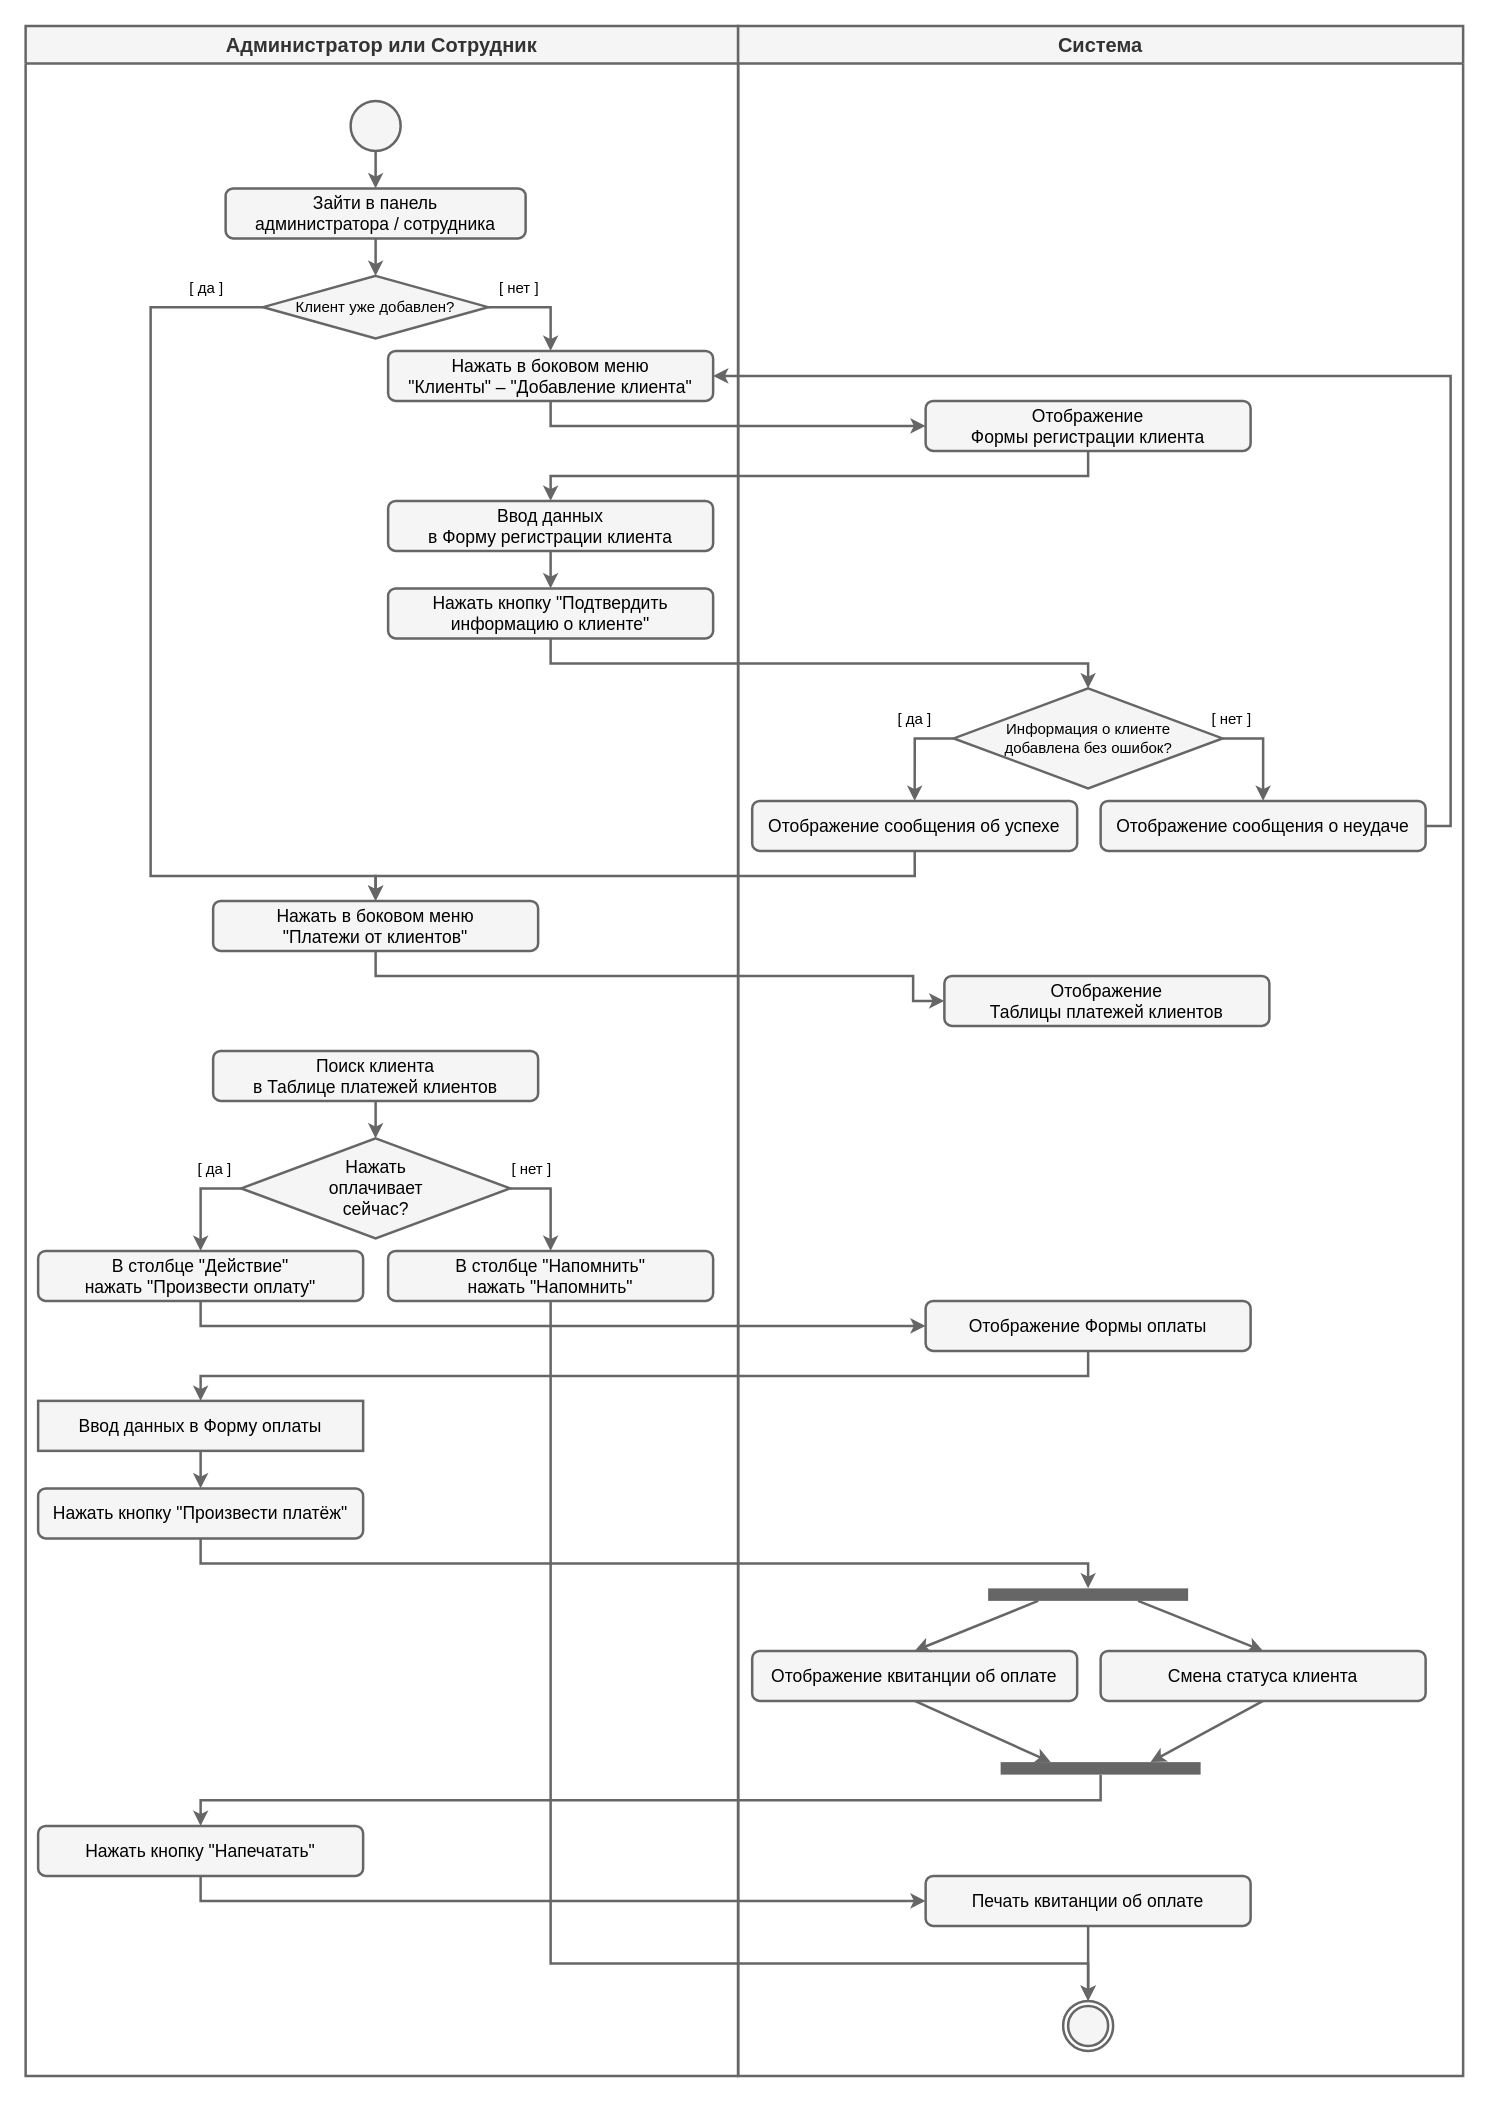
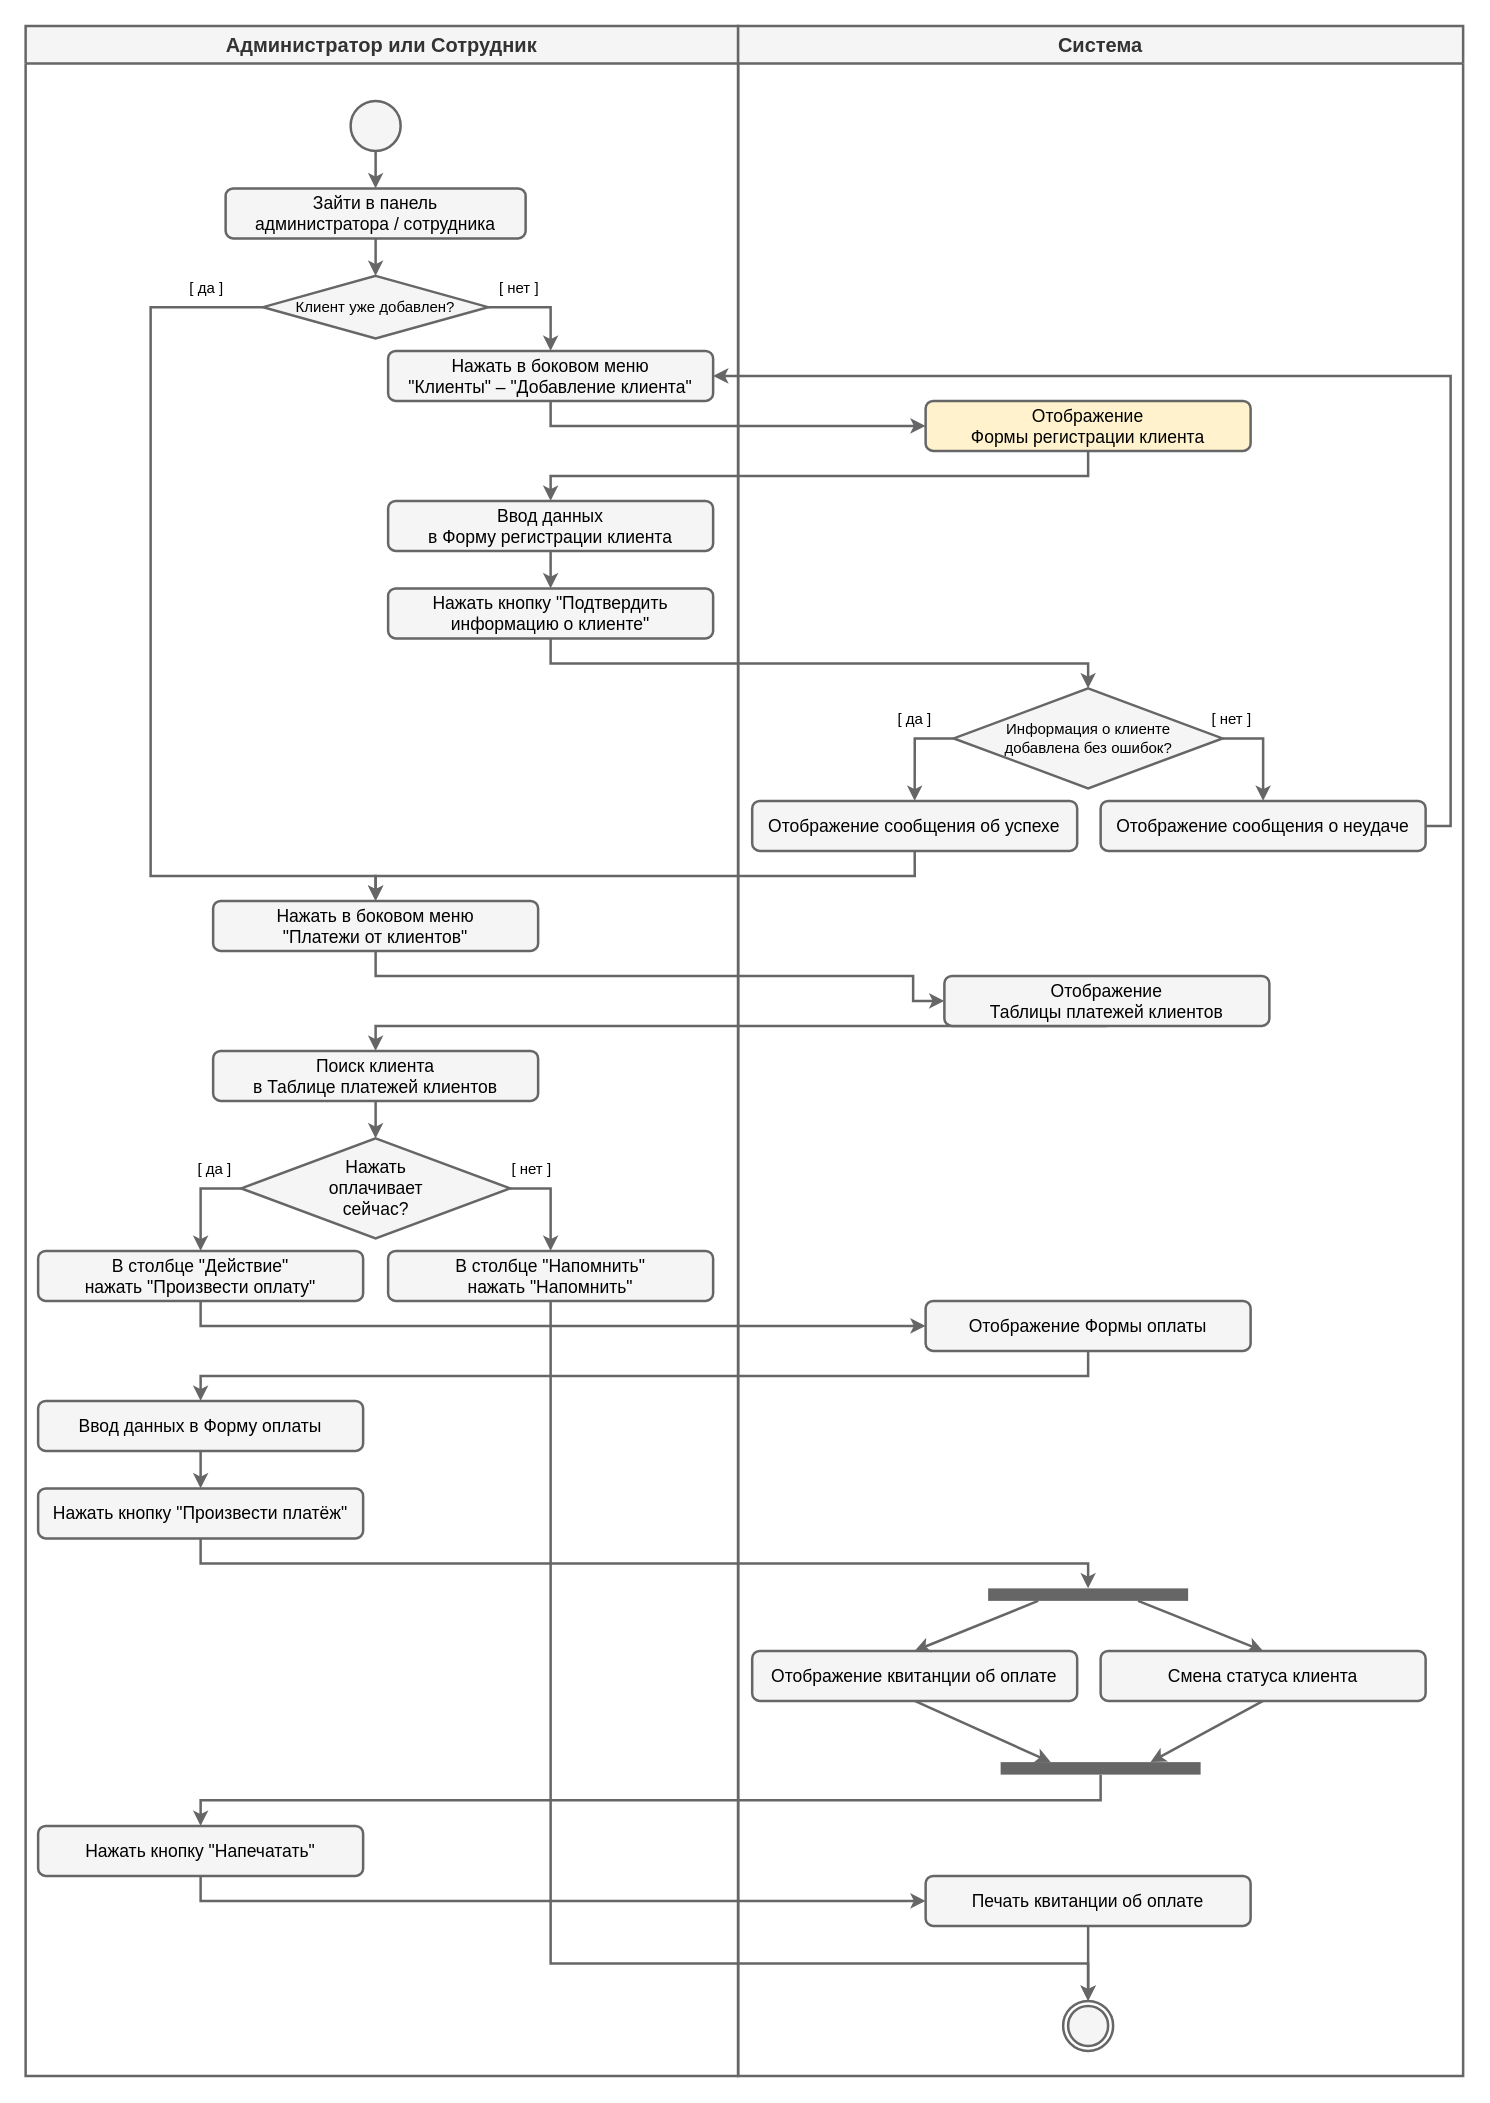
node "Отображение Формы регистрации клиента": fillcolor #f5f5f5 -> #fff2cc
edge "Отображение Таблицы платежей клиентов" -> "Поиск клиента в Таблице платежей клиентов": added
node "Ввод данных в Форму оплаты": shape rectangle -> rounded rectangle
